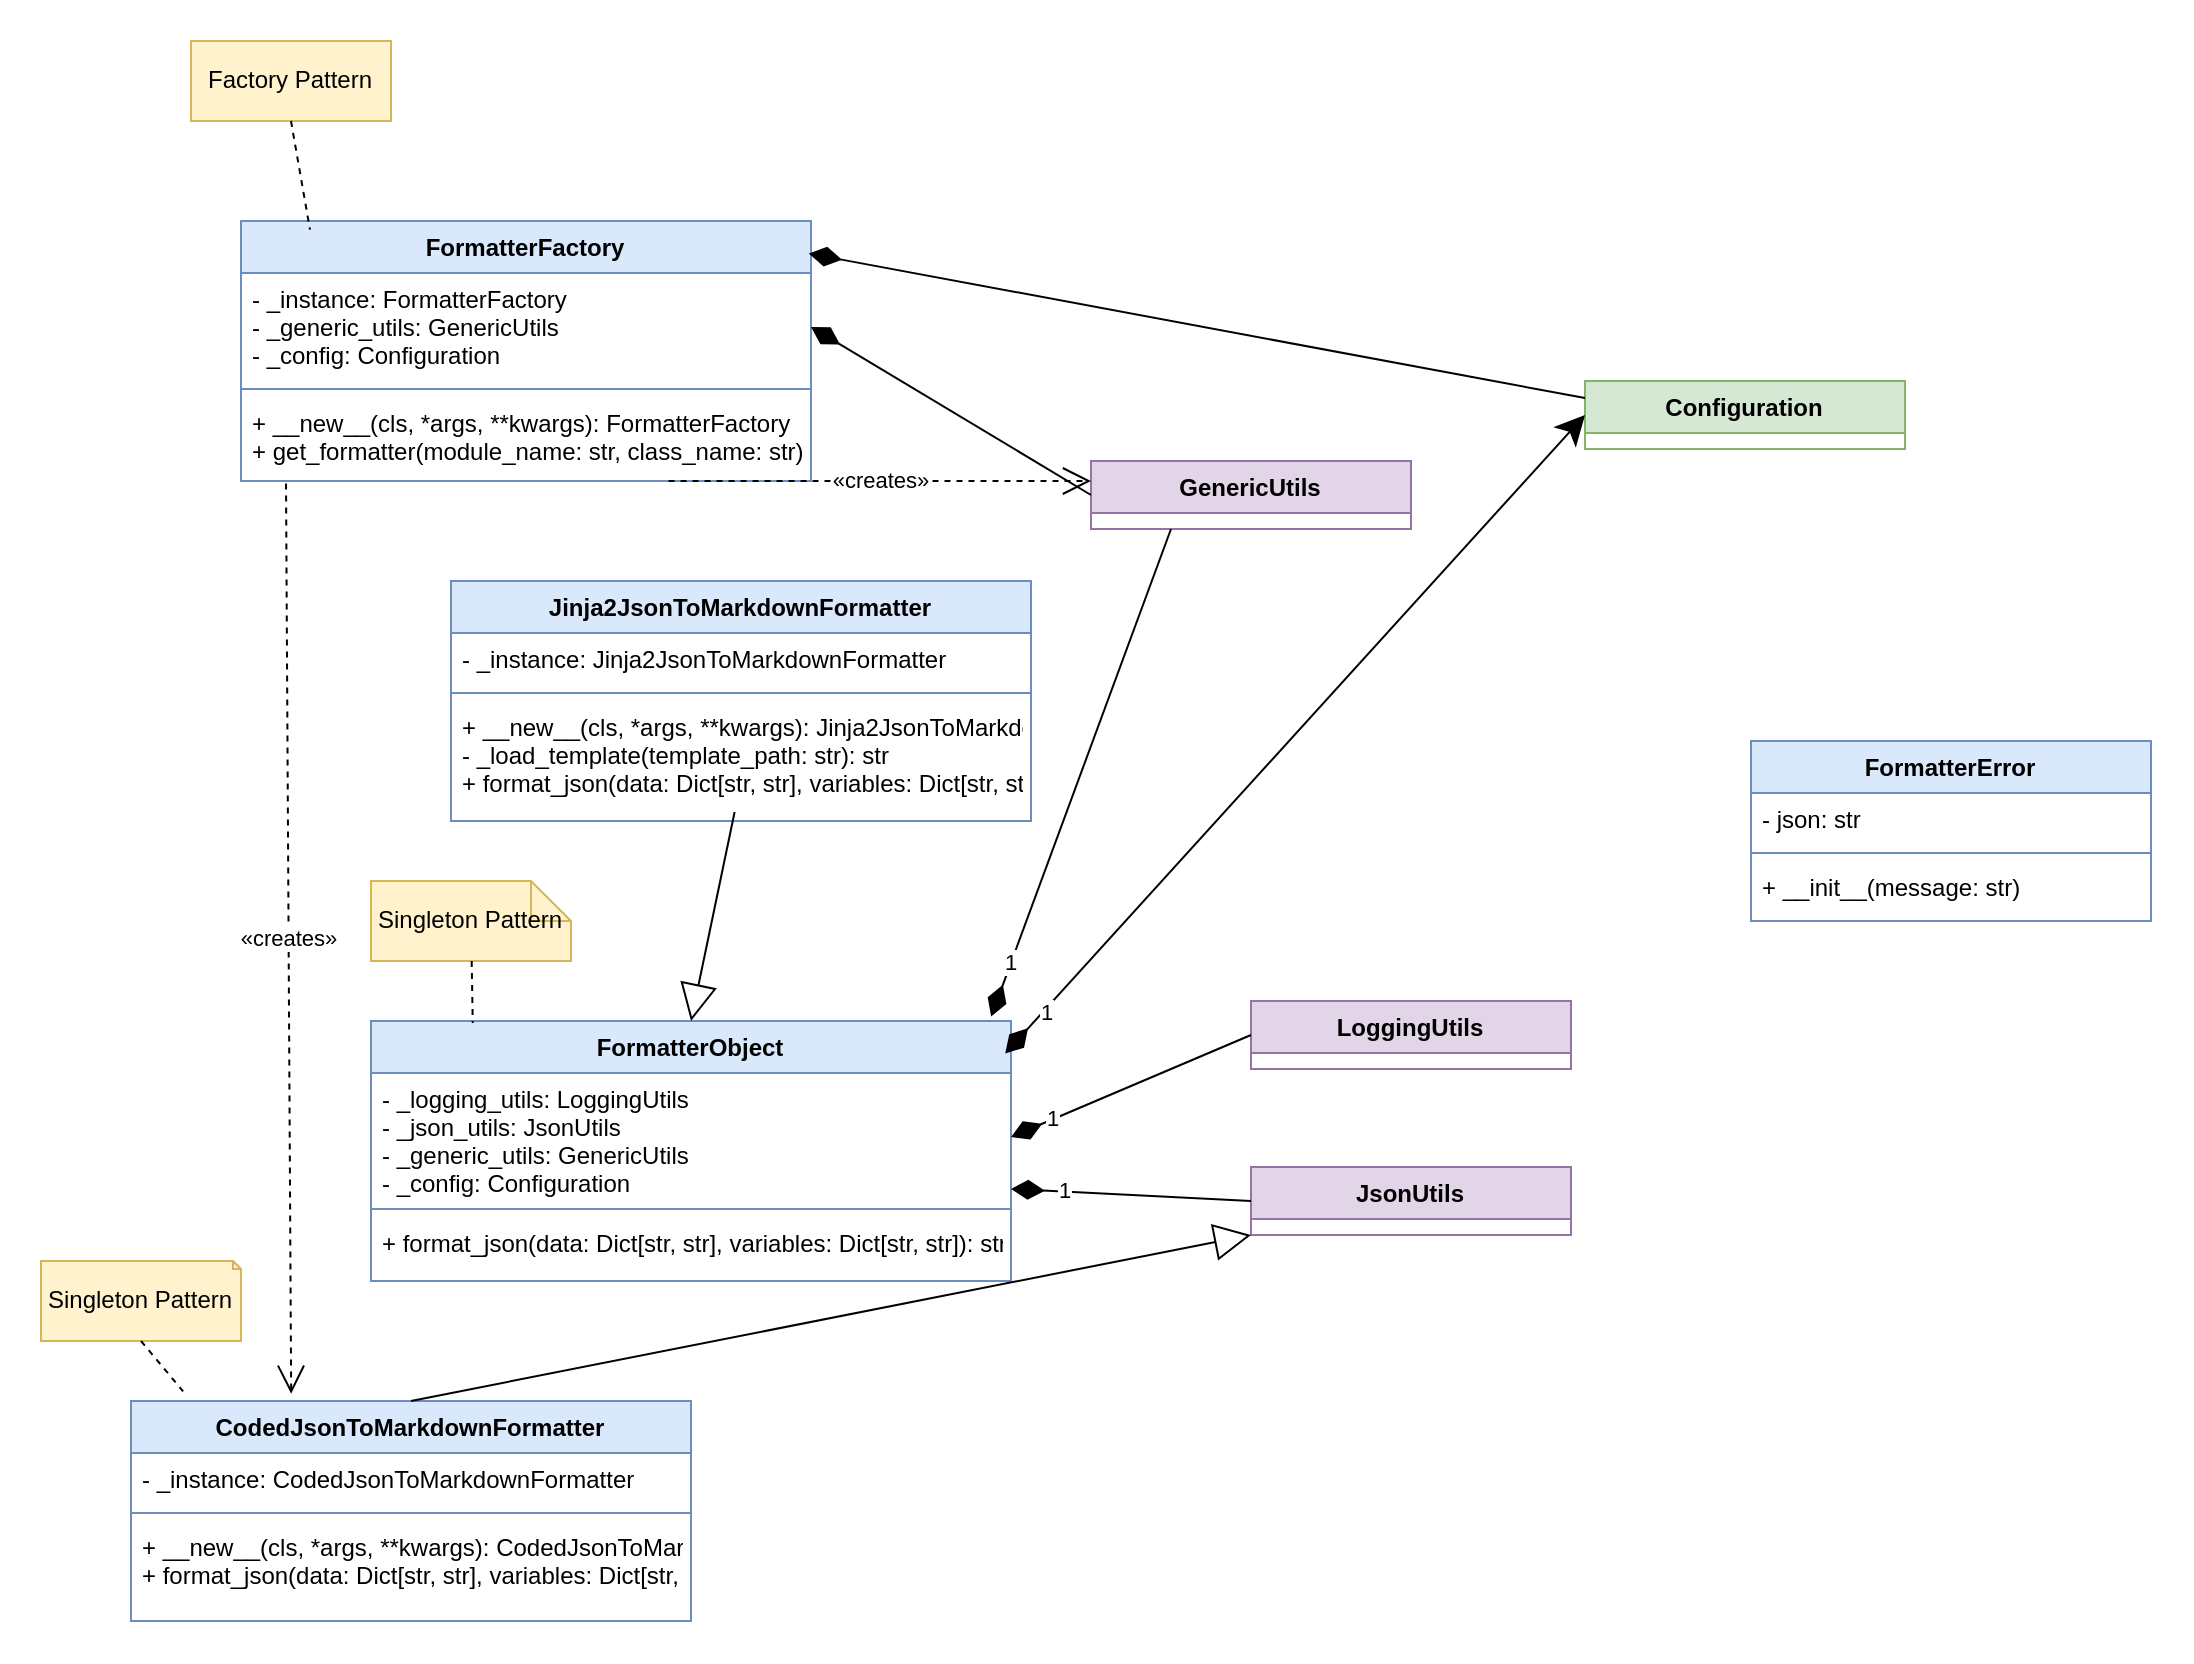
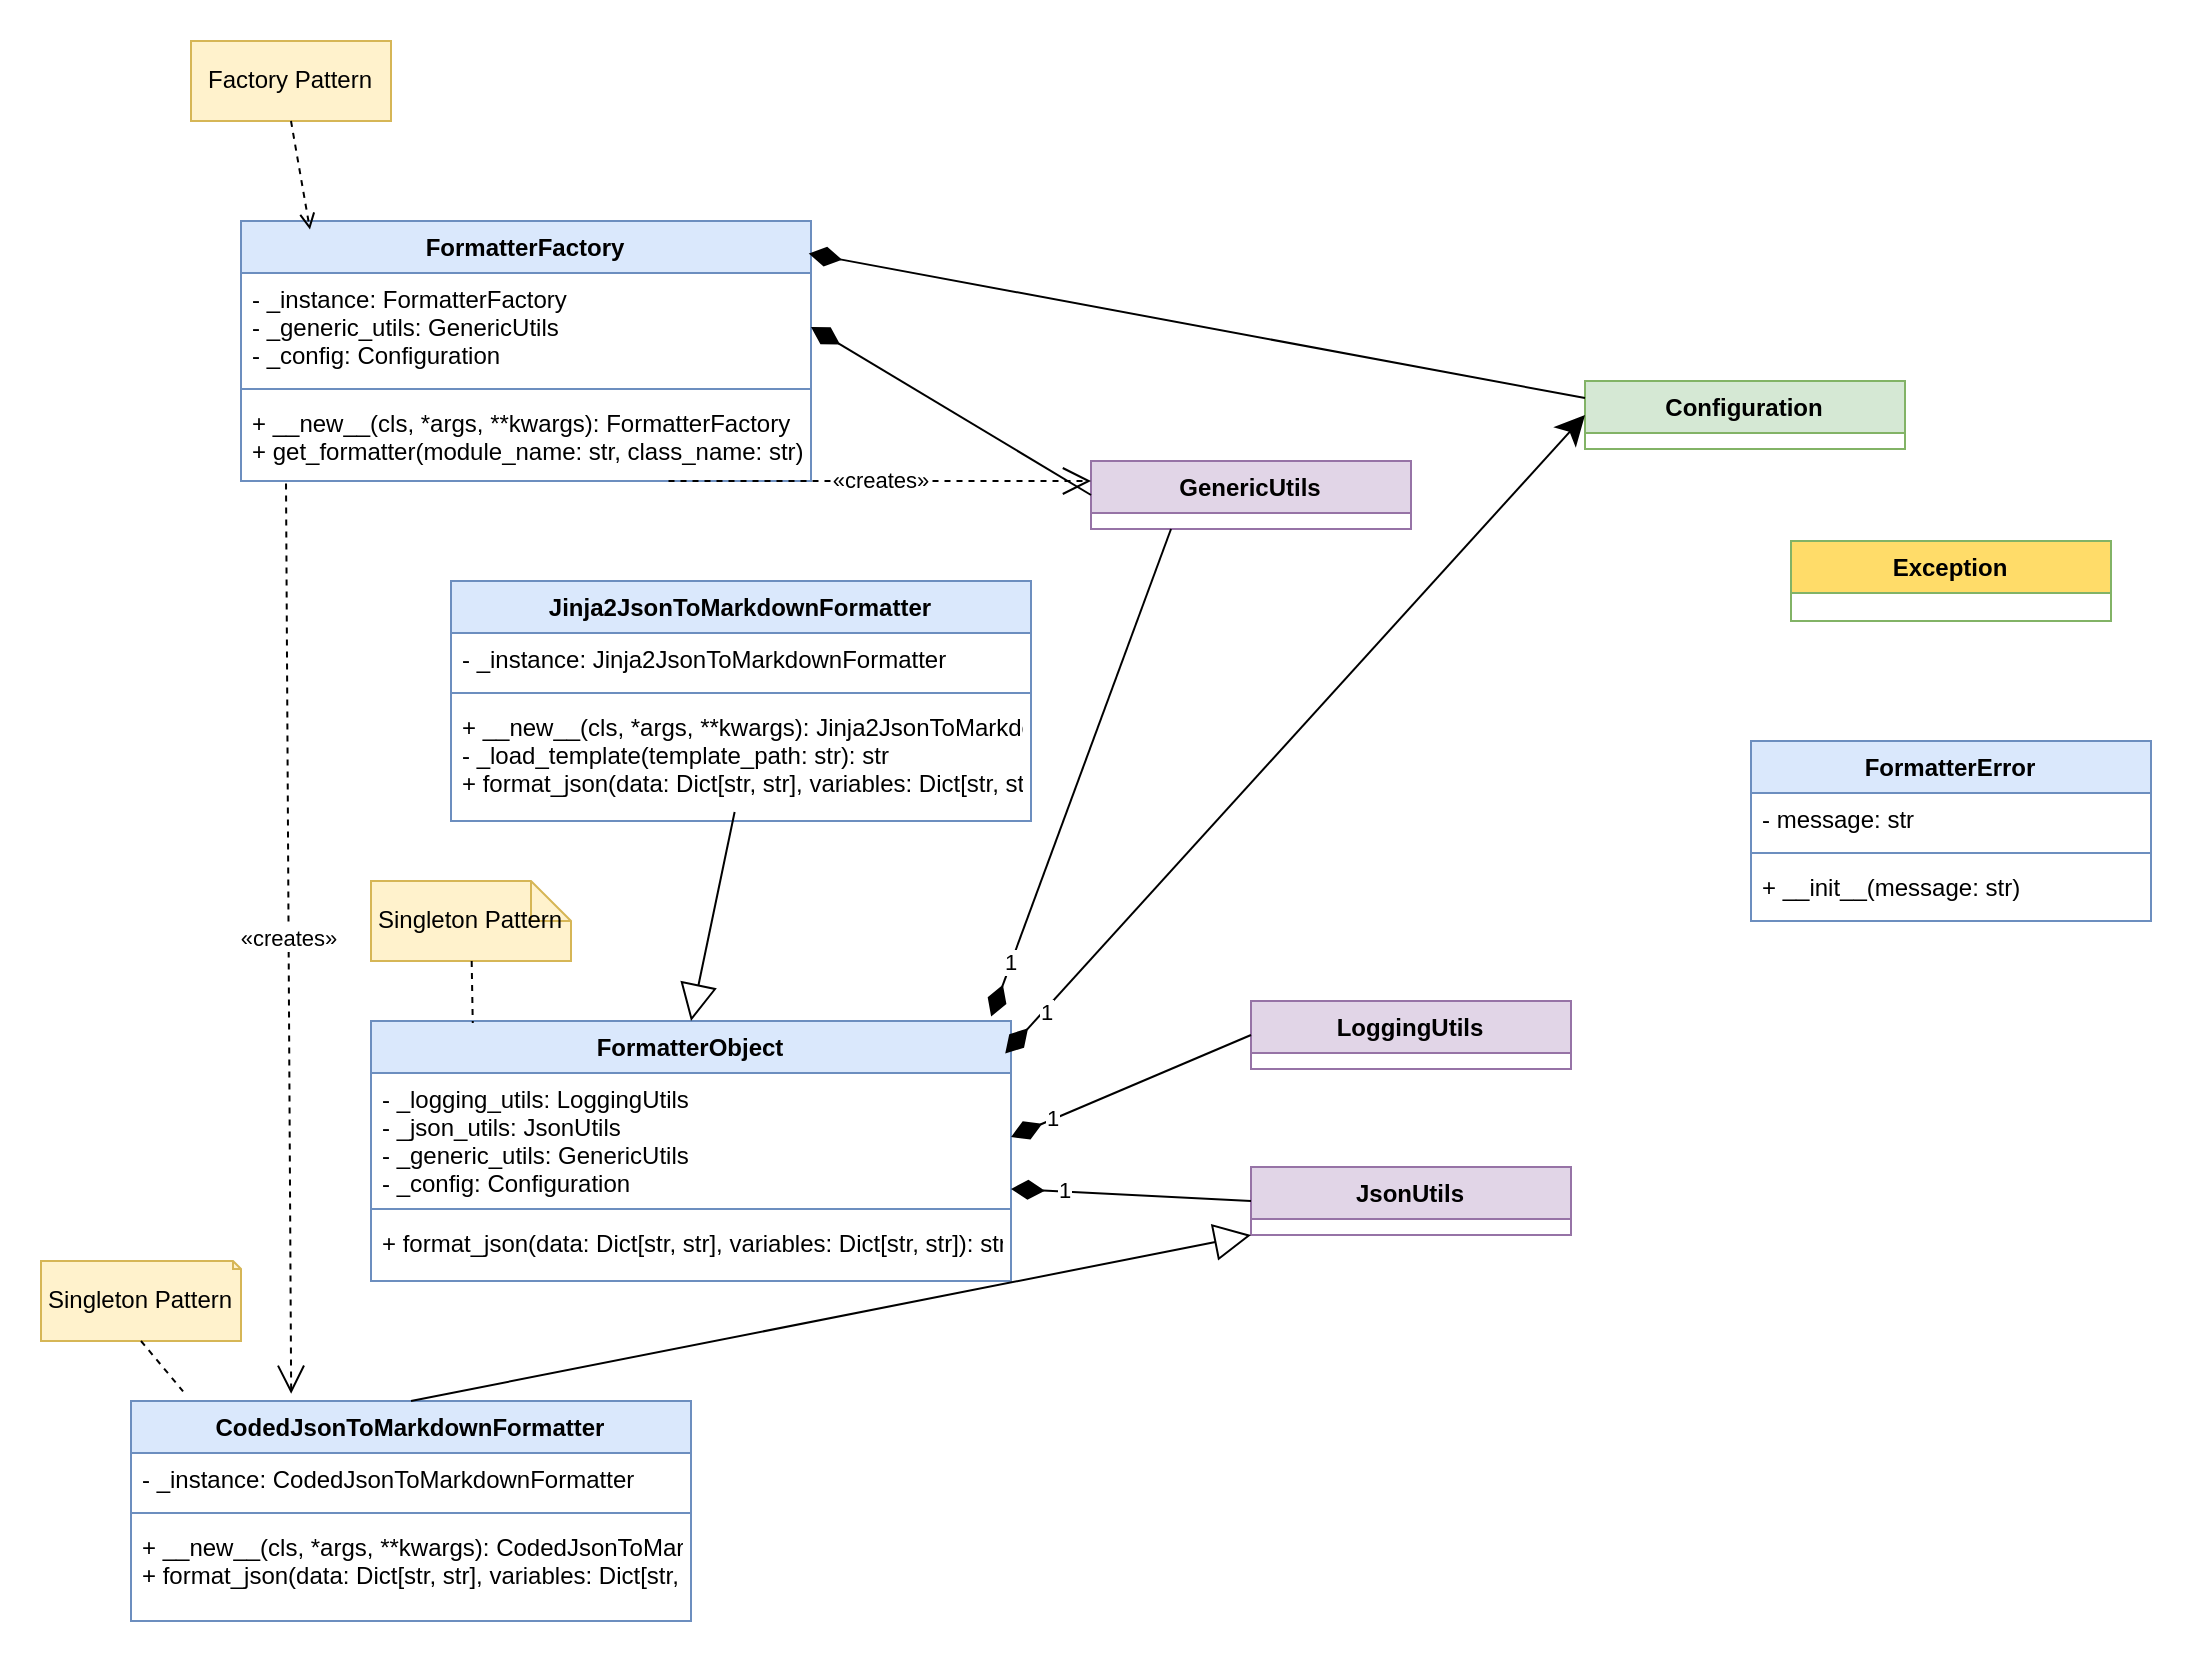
edge "Factory Pattern" -- "FormatterFactory": arrowhead none -> open
node "Exception": added
node "- json: str": label "- json: str" -> "- message: str"
